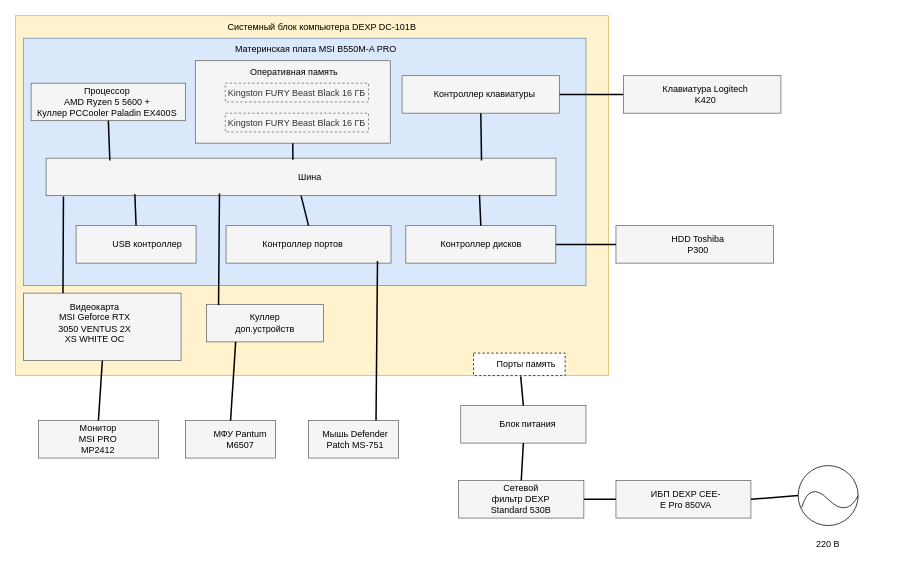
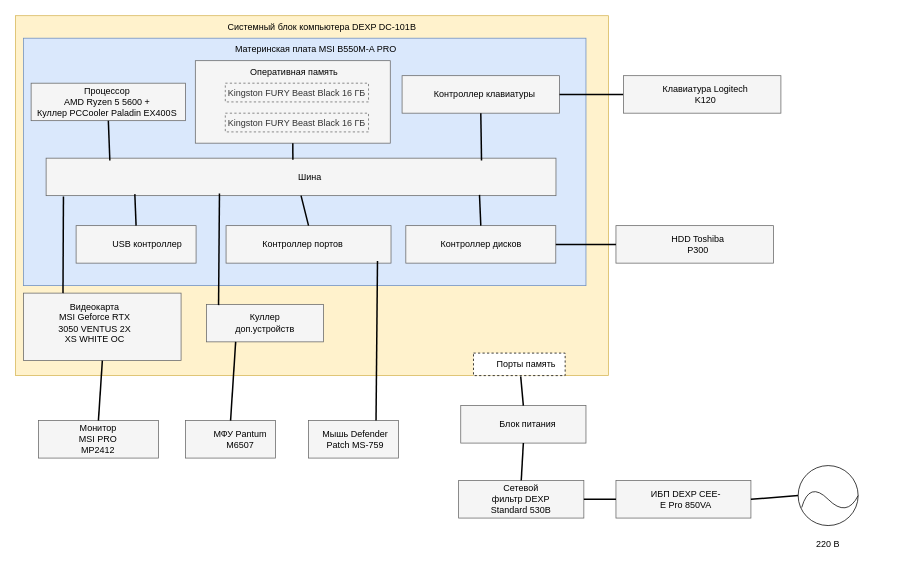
node "Клавиатура Logitech K420": label "Клавиатура Logitech K420" -> "Клавиатура Logitech K120"
node "Мышь Defender Patch MS-751": label "Мышь Defender Patch MS-751" -> "Мышь Defender Patch MS-759"
